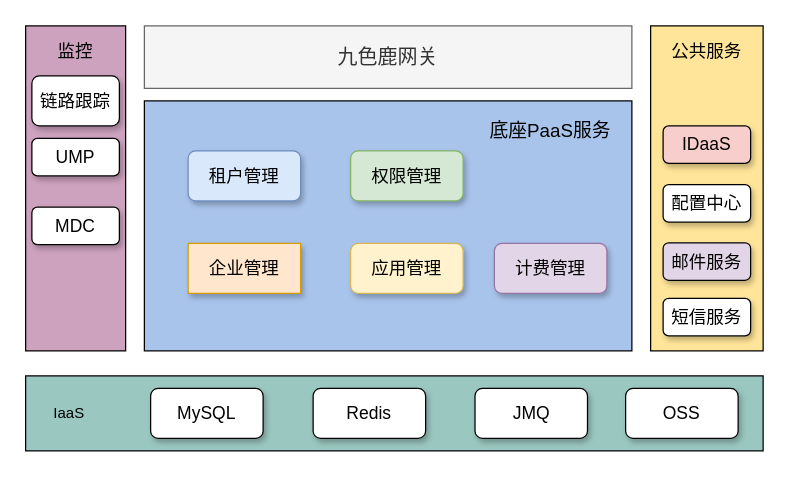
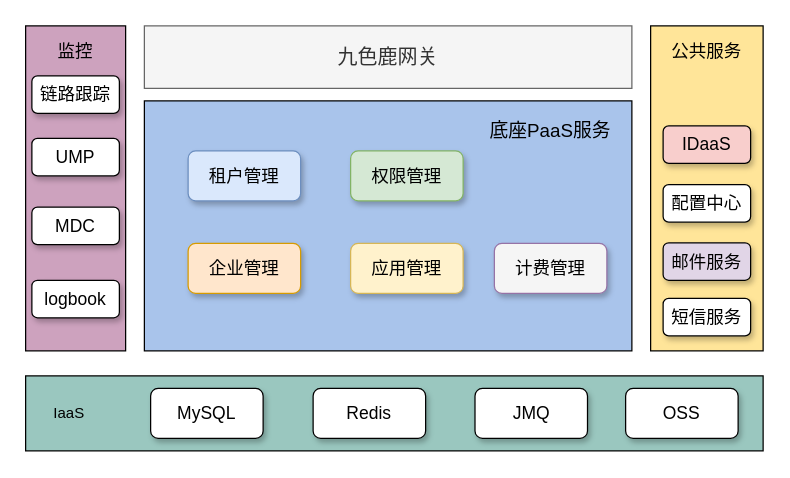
node "链路跟踪": size 88x50 -> 88x38
node "企业管理": shape rectangle -> rounded rectangle
node "计费管理": fillcolor #e1d5e7 -> #f5f5f5
node "logbook": added
